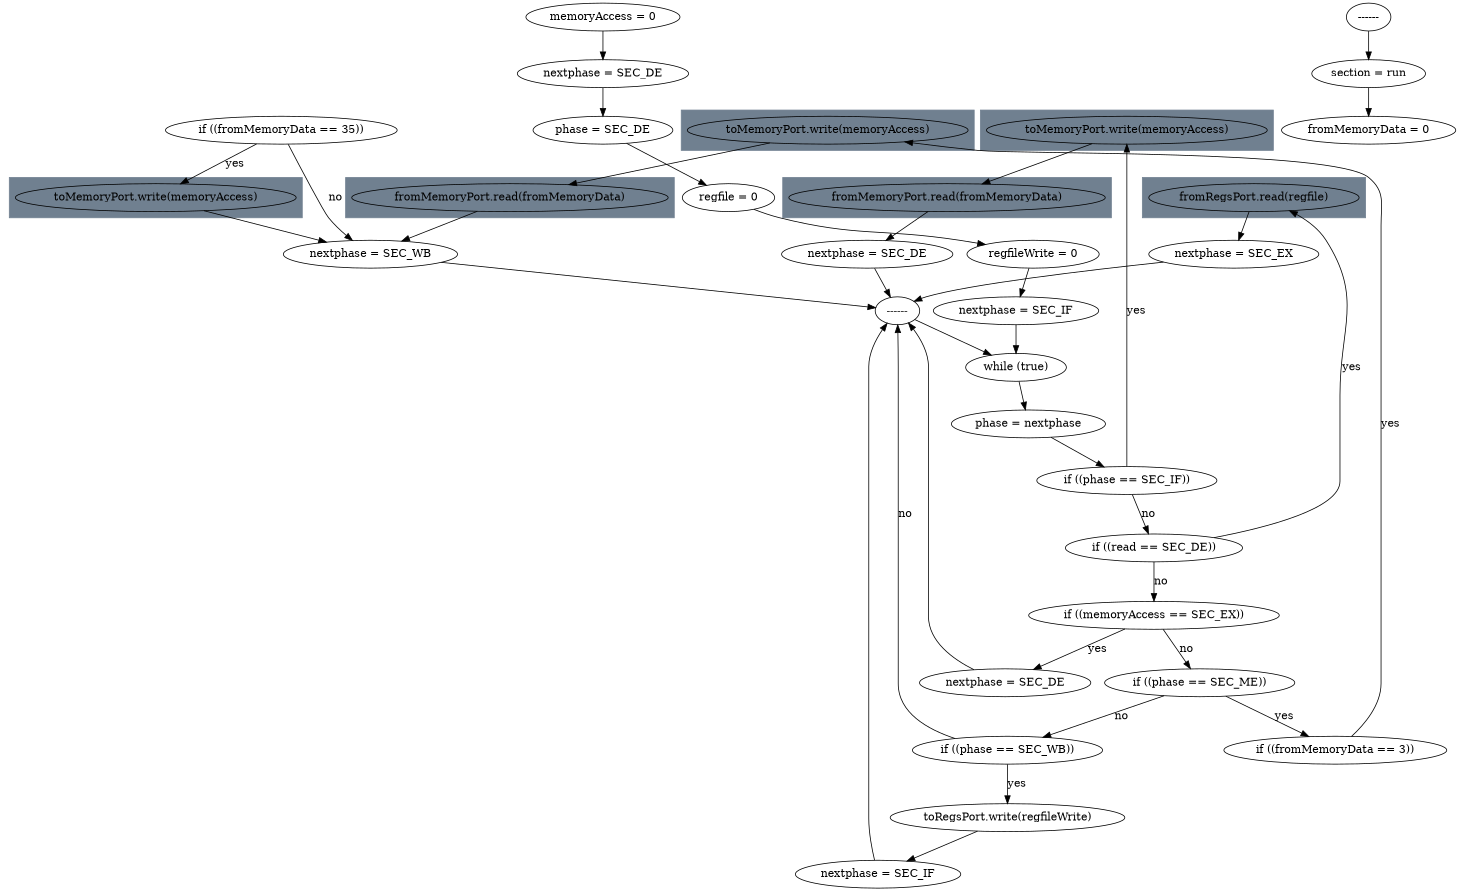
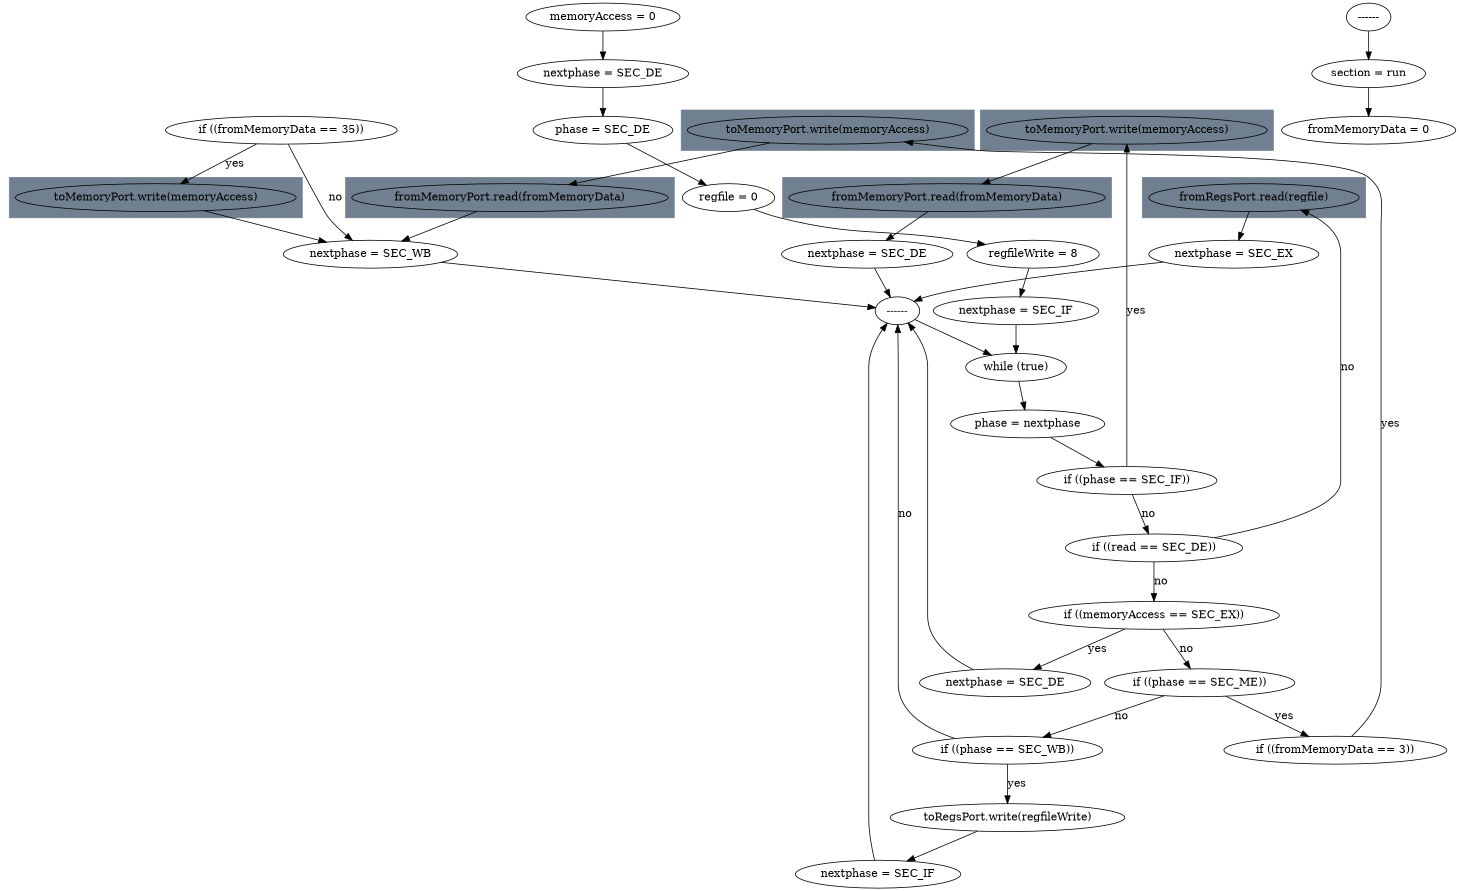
node "regfileWrite = 0": label "regfileWrite = 0" -> "regfileWrite = 8"
edge "if ((read == SEC_DE))" -> "fromRegsPort.read(regfile)": label "yes" -> "no"
